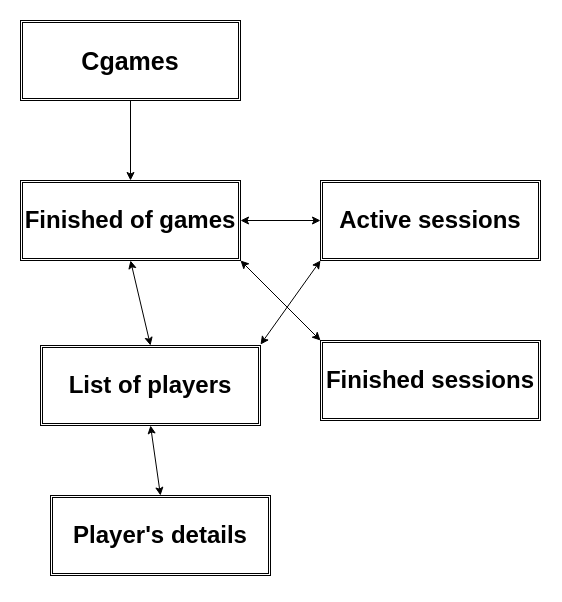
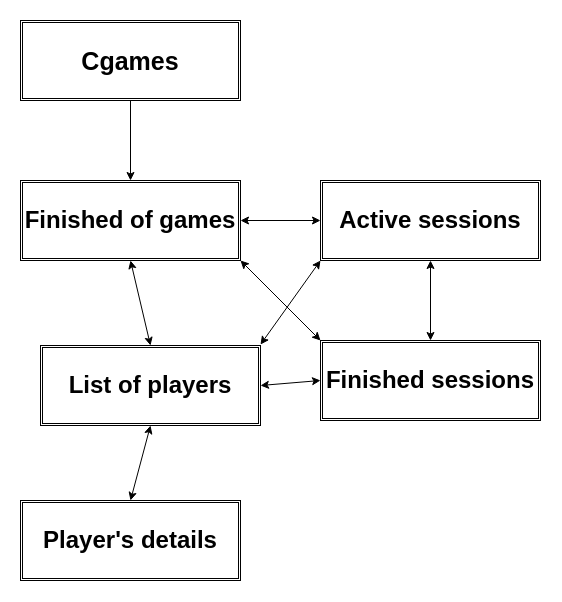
edge "Active sessions" -- "Finished sessions": added
edge "Finished sessions" -- "List of players": added
node "Player's details": moved (161, 536) -> (131, 541)
